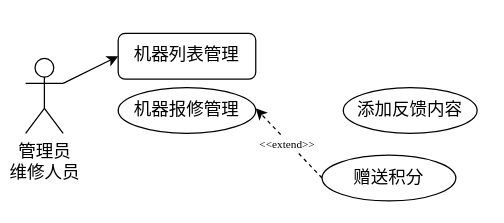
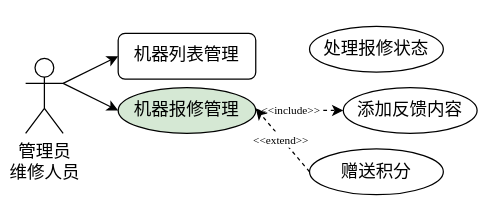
node "处理报修状态": added
edge "管理员 维修人员" -> "机器报修管理": added
node "机器报修管理": fillcolor #ffffff -> #d5e8d4
edge "机器报修管理" -> "添加反馈内容": added, label "<<include>>"
node "赠送积分": moved (389, 178) -> (376, 171)
